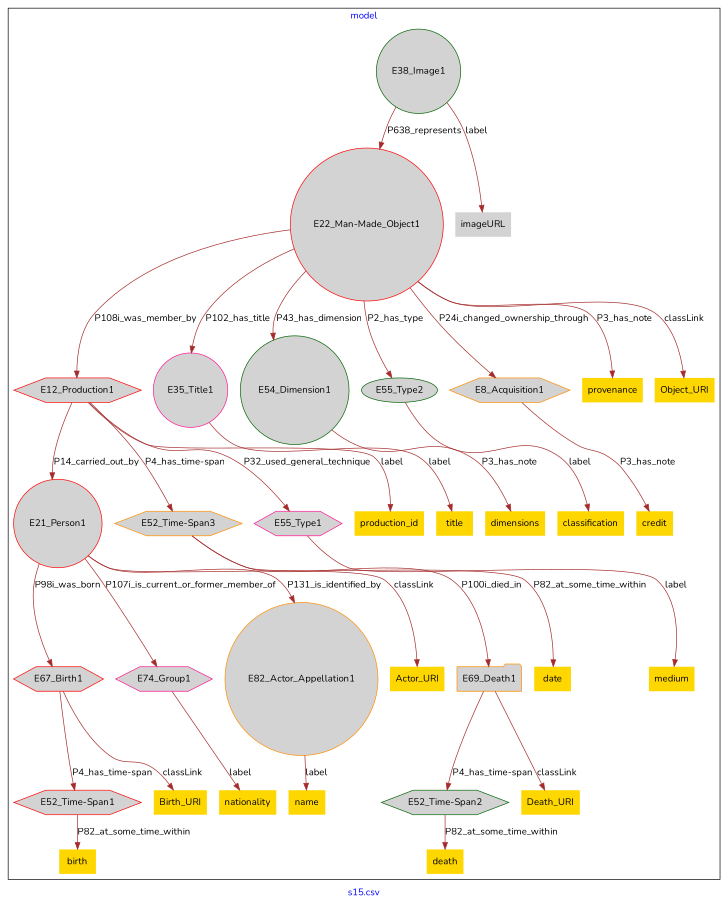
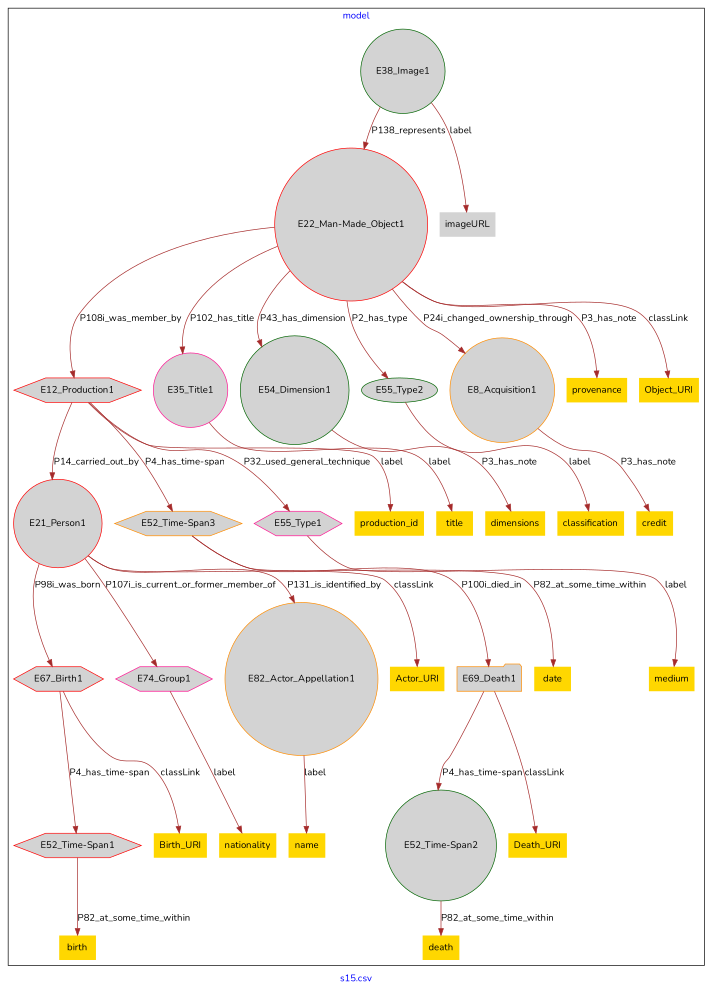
edge "E38_Image1" -> "E22_Man-Made_Object1": label "P638_represents" -> "P138_represents"
node "E8_Acquisition1": shape hexagon -> circle
node "E52_Time-Span2": shape hexagon -> circle
